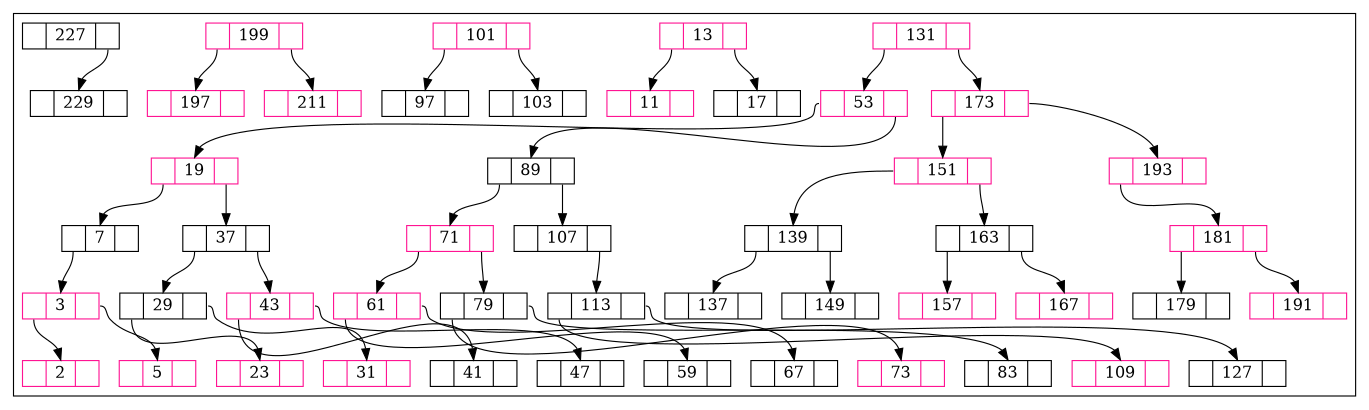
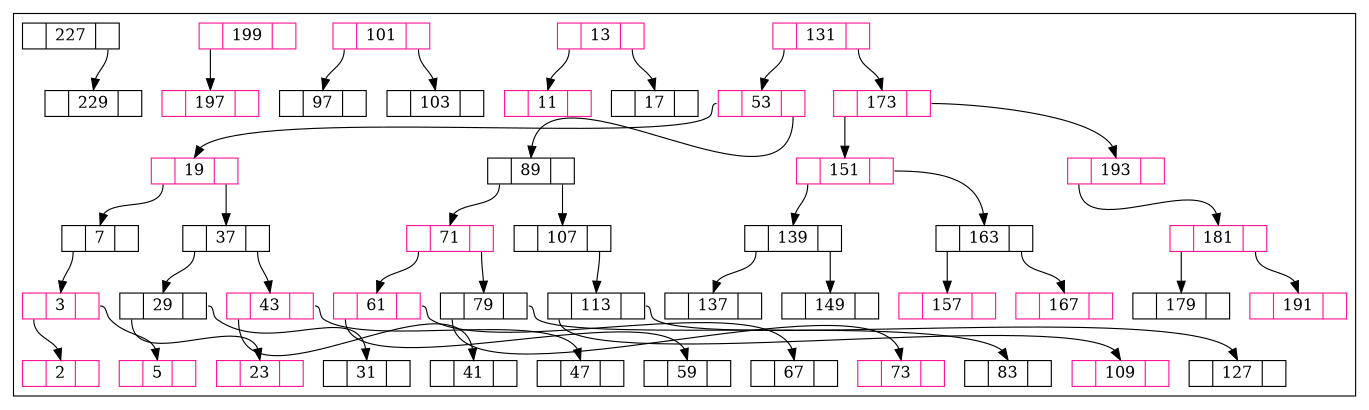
node "211": removed
node "31": color deeppink -> black
